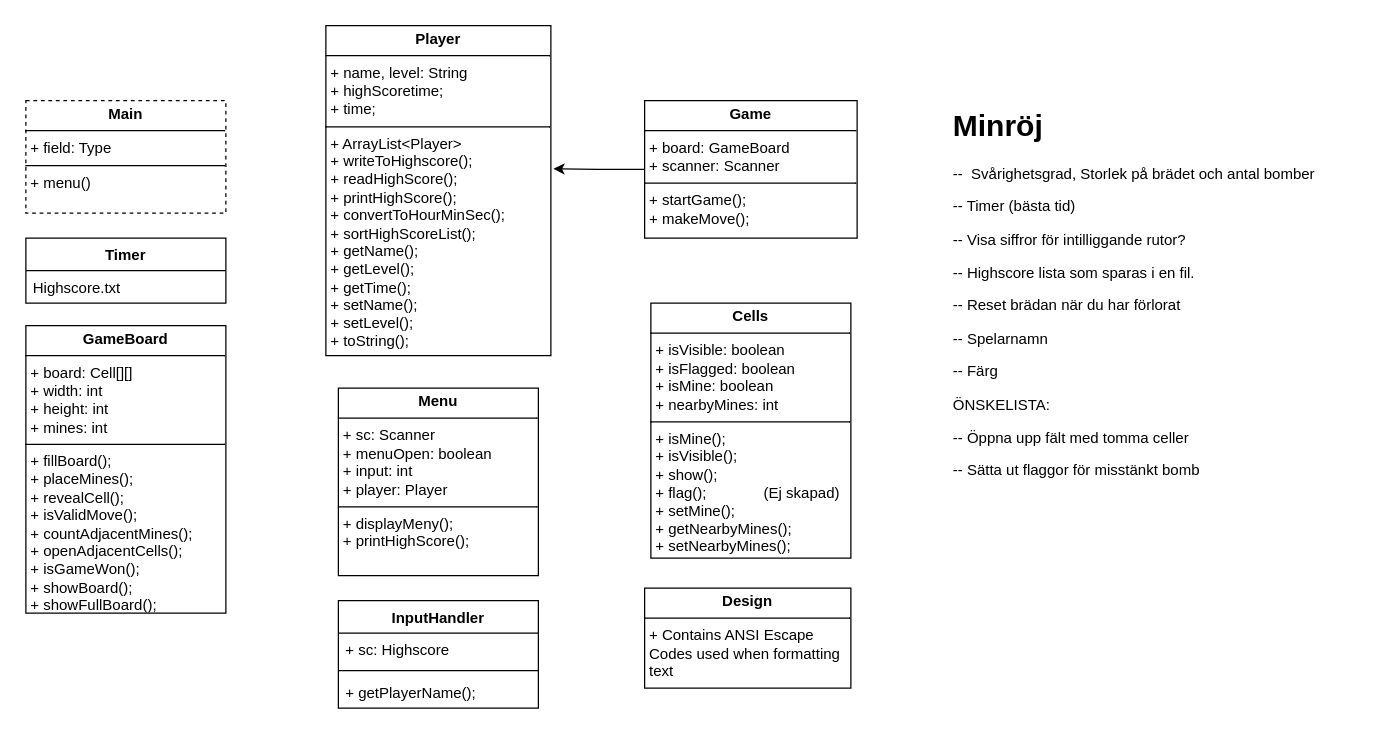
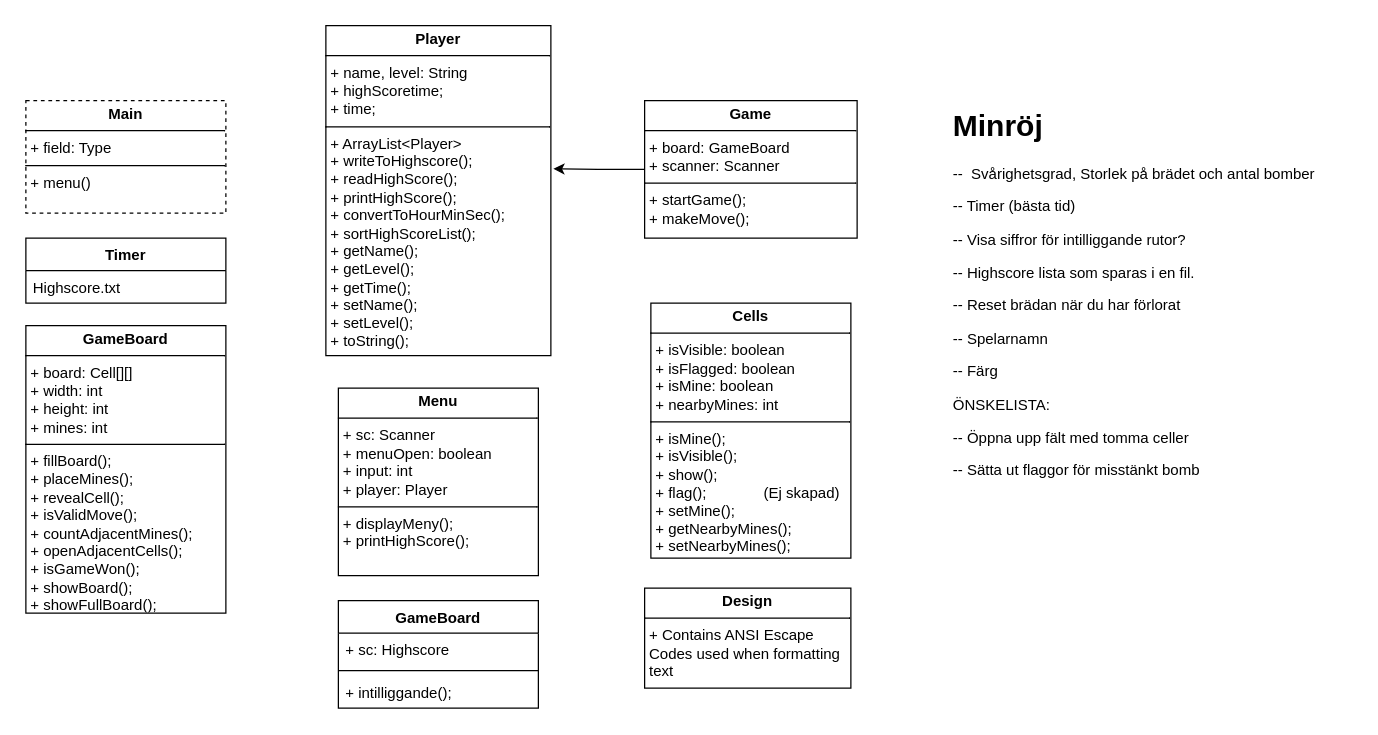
node "InputHandler": label "InputHandler" -> "GameBoard"
node "+ getPlayerName();": label "+ getPlayerName();" -> "+ intilliggande();"
